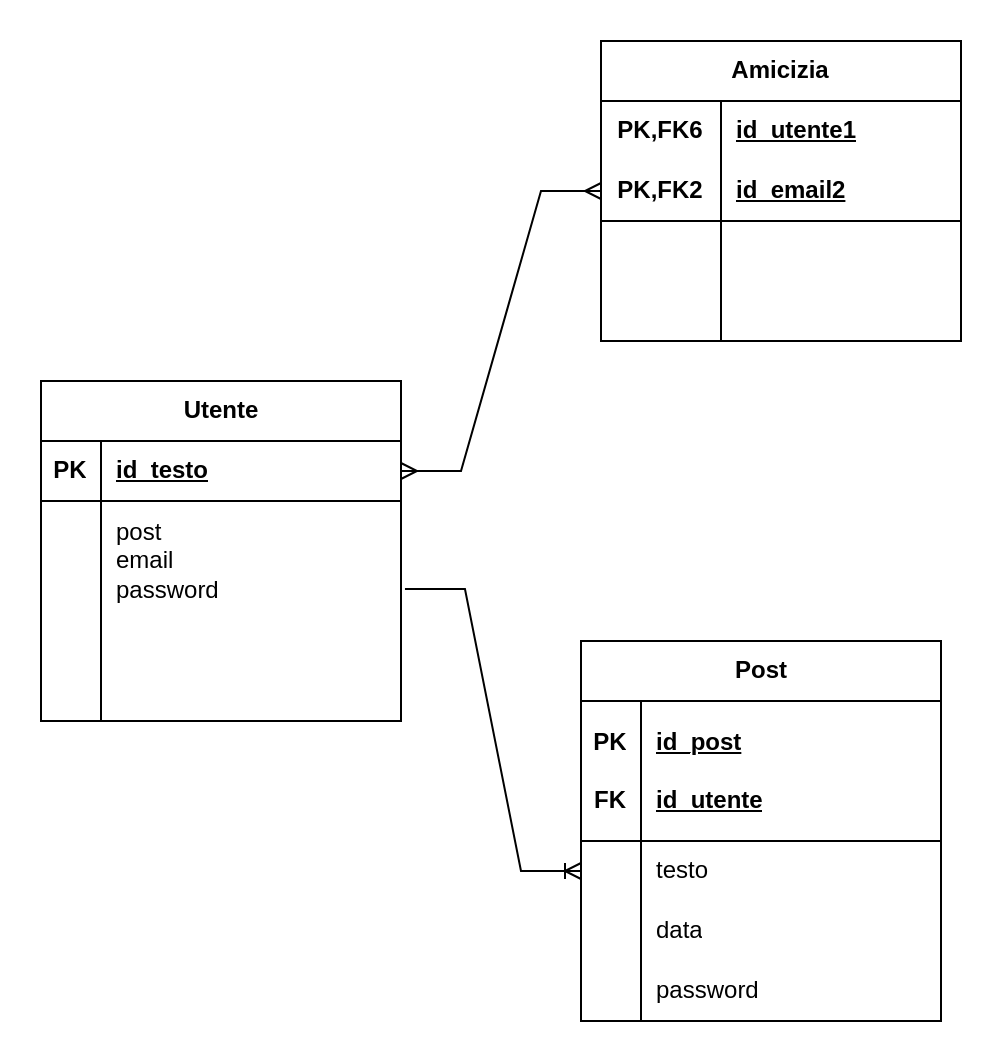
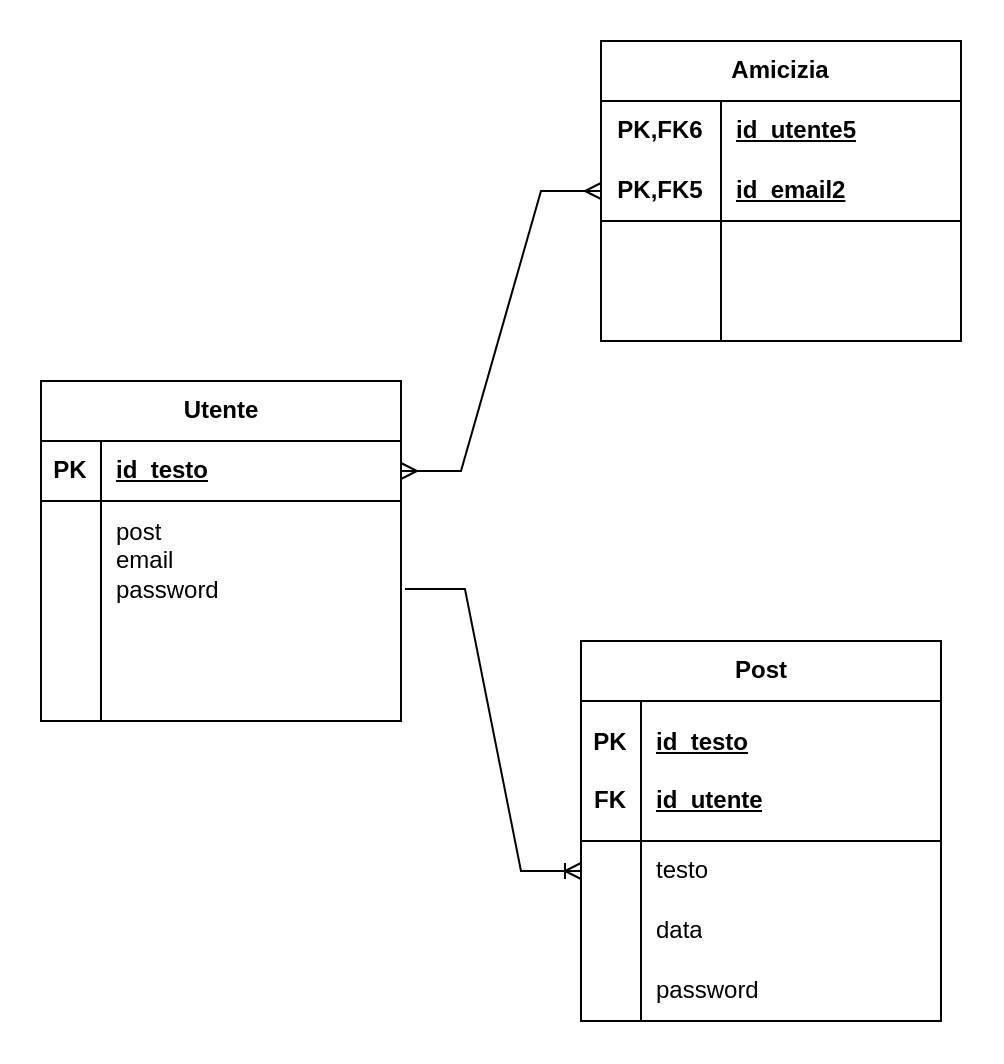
node "id_utente1": label "id_utente1" -> "id_utente5"
node "PK,FK2": label "PK,FK2" -> "PK,FK5"
node "id_post id_utente": label "id_post id_utente" -> "id_testo id_utente"
